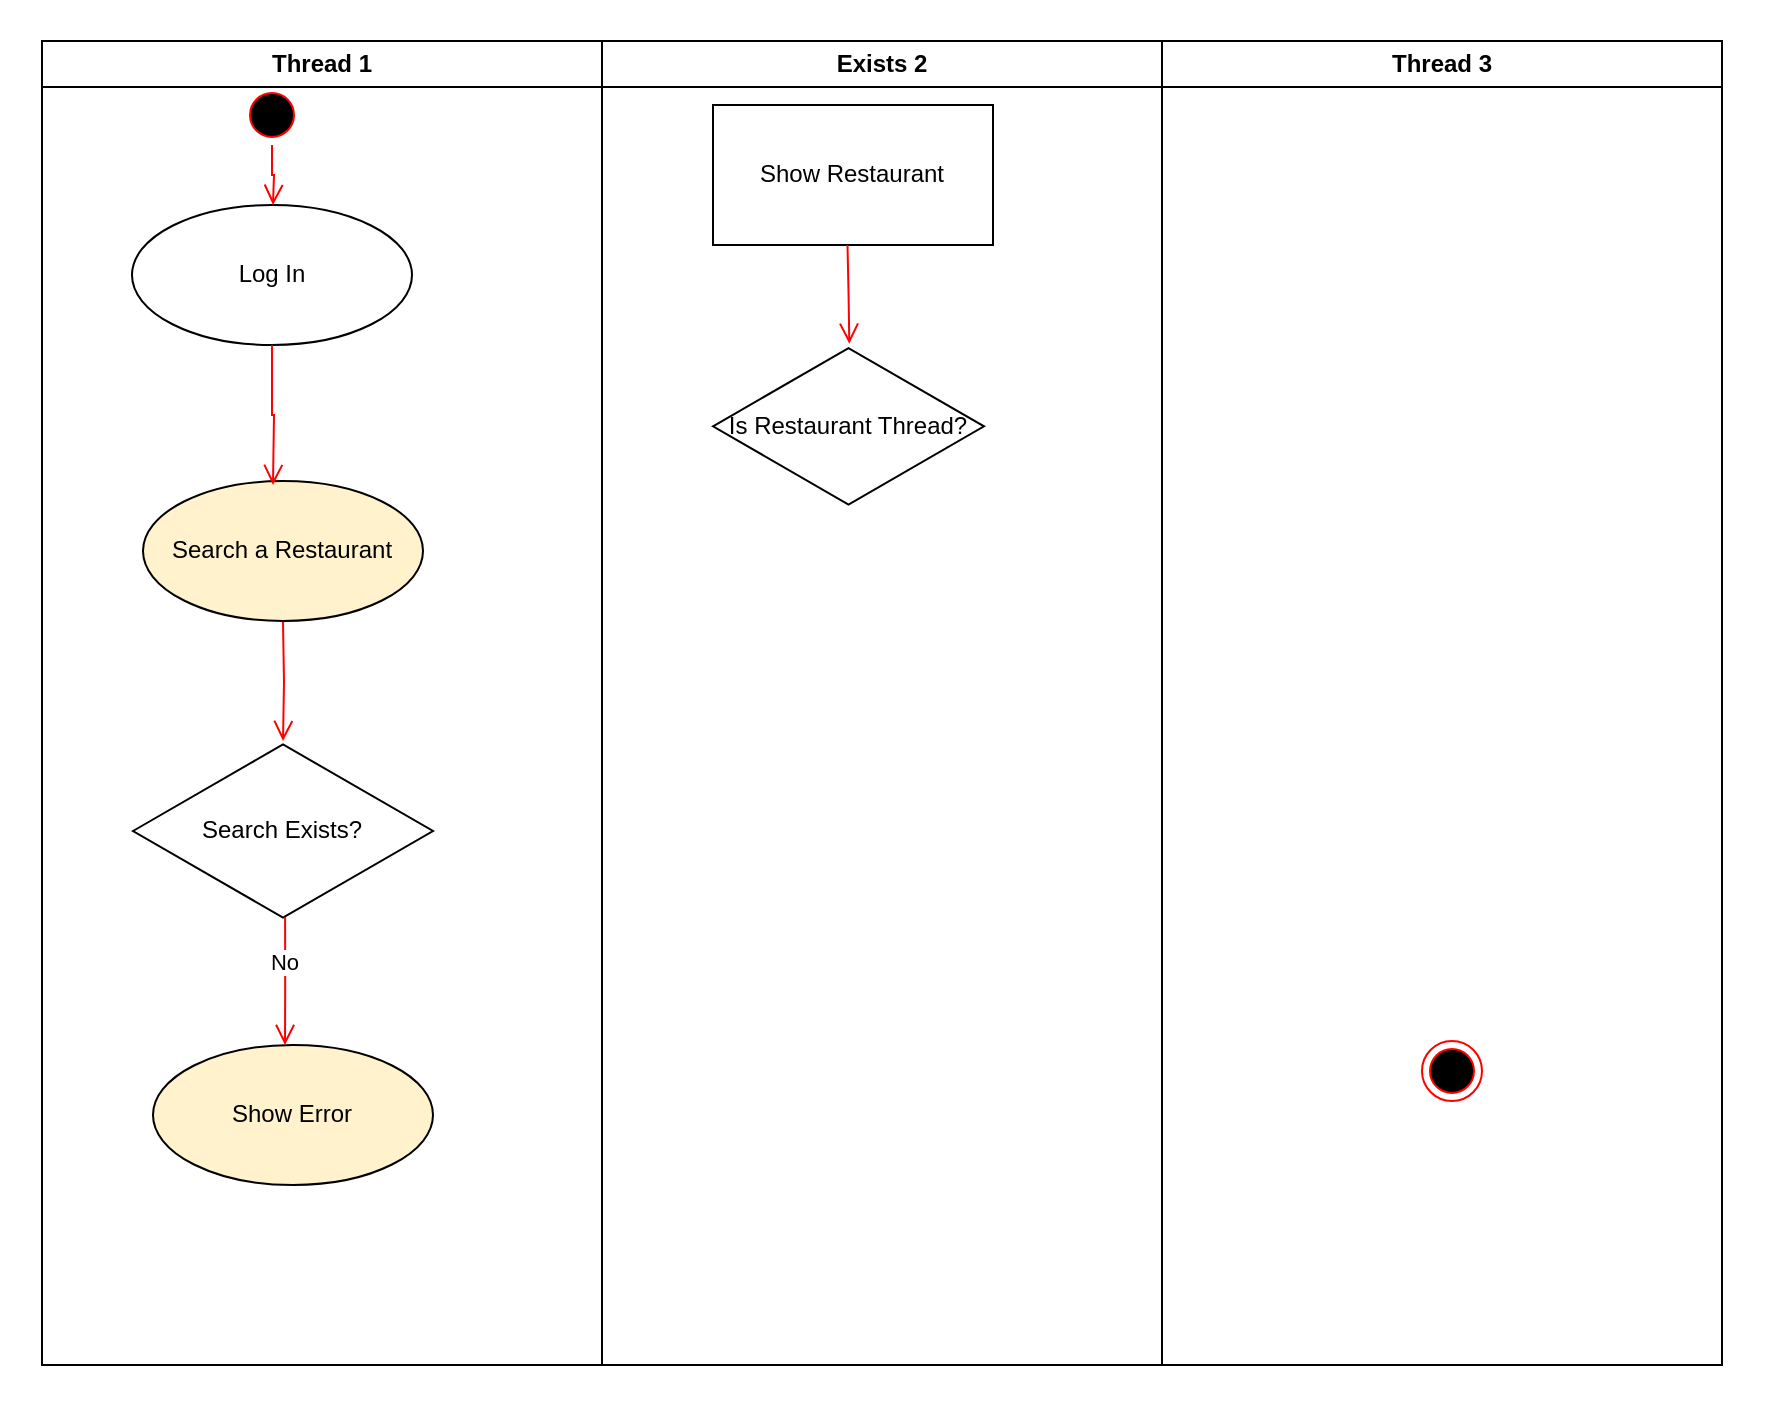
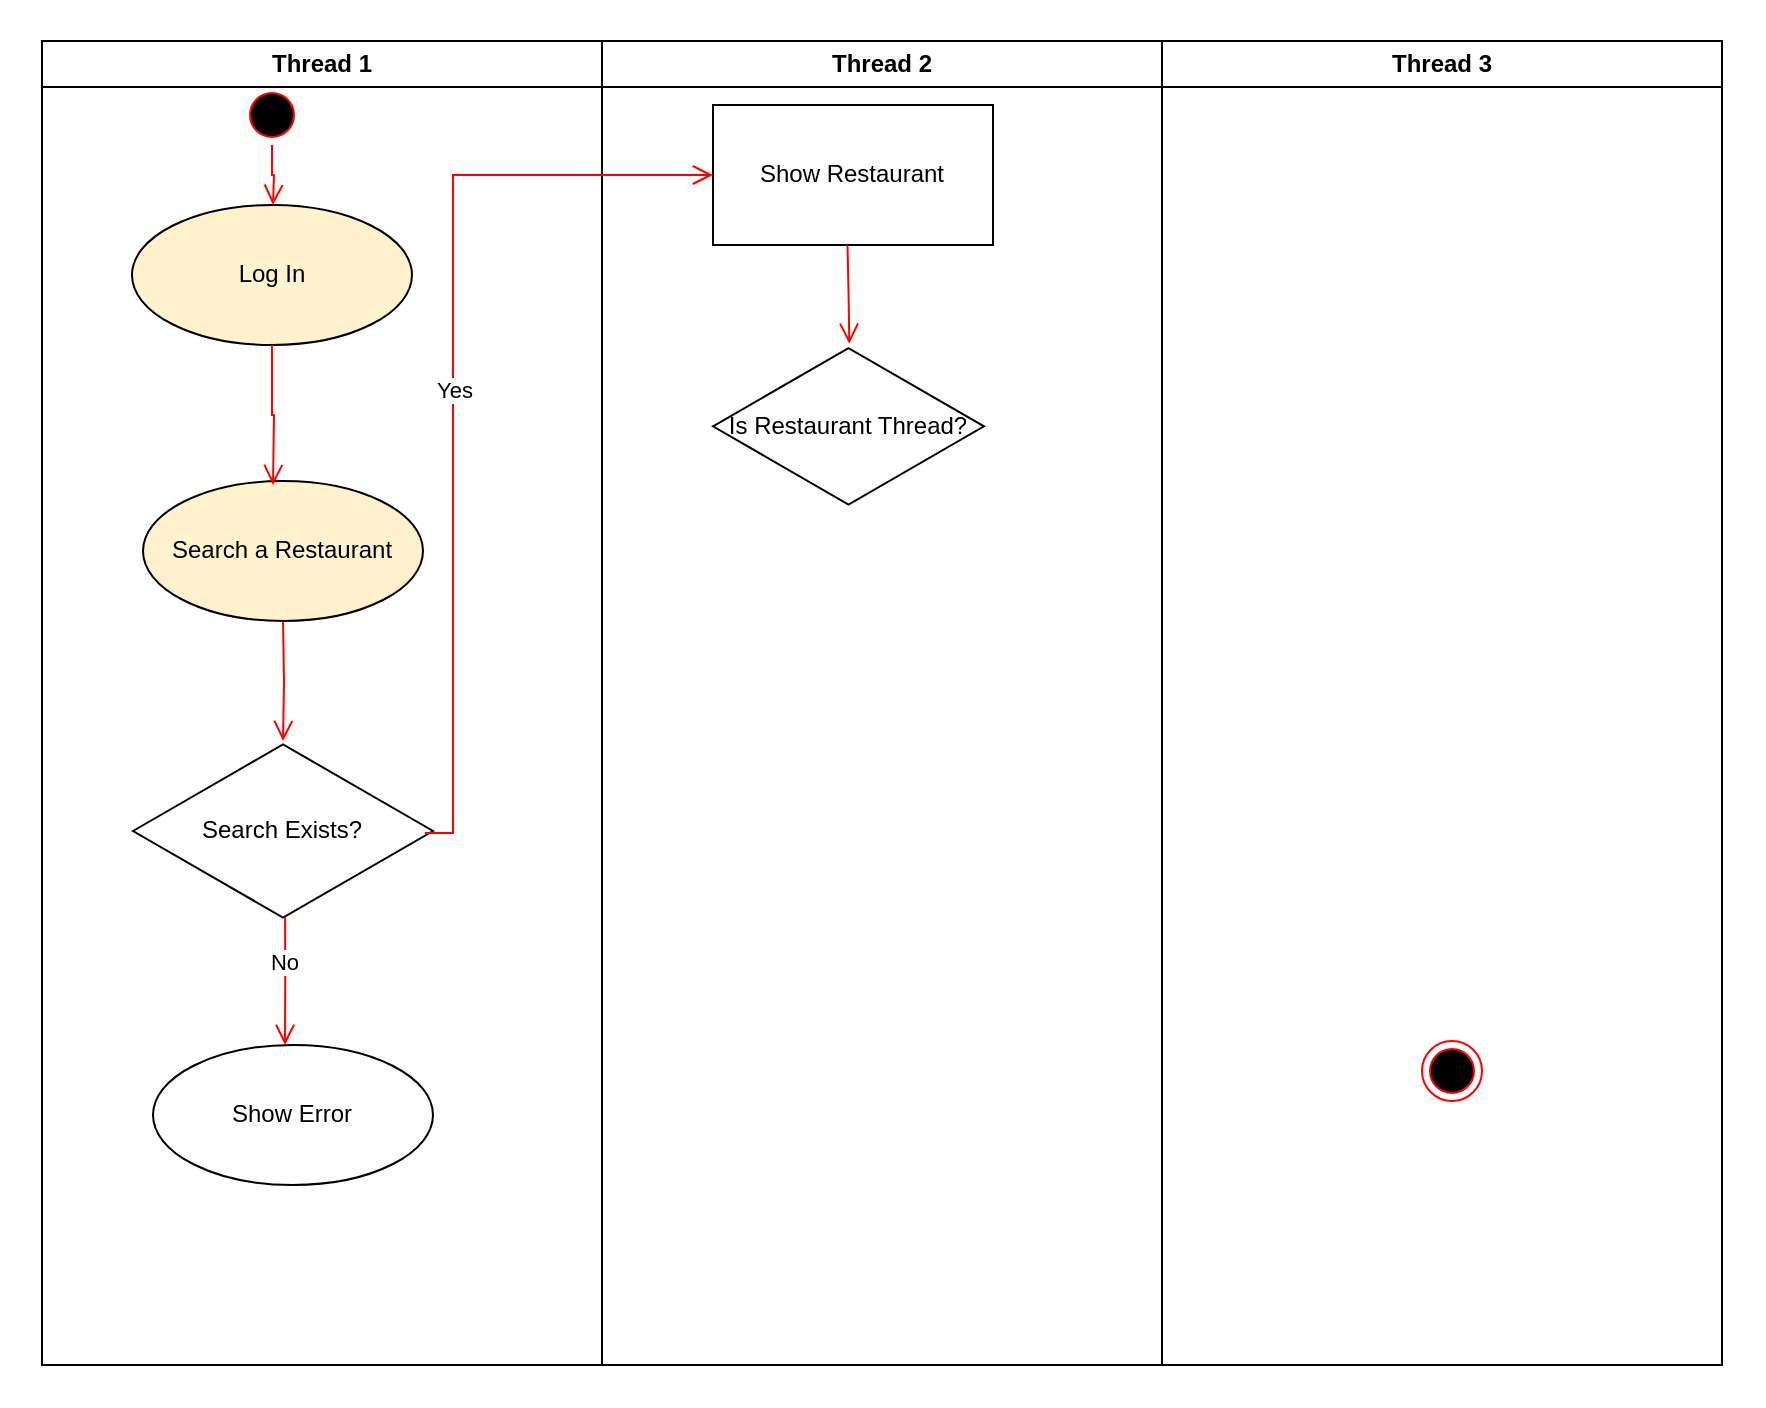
node "Exists 2": label "Exists 2" -> "Thread 2"
node "Log In": fillcolor #ffffff -> #fff2cc
edge "Search Exists?" -> "Show Restaurant": added, label "Yes"
node "Show Error": fillcolor #fff2cc -> #ffffff
